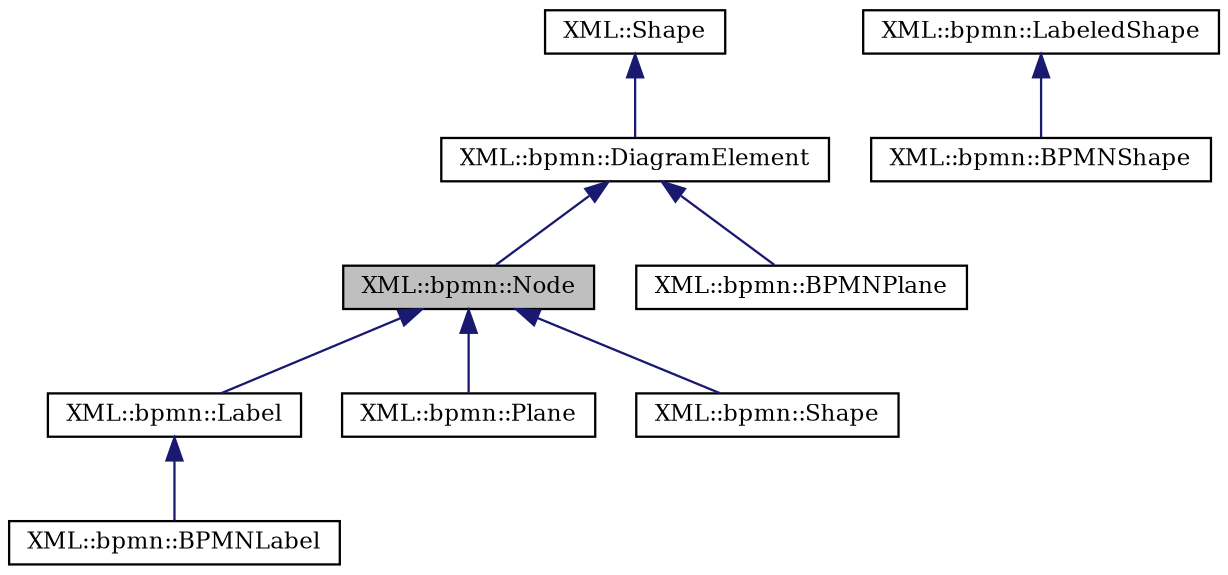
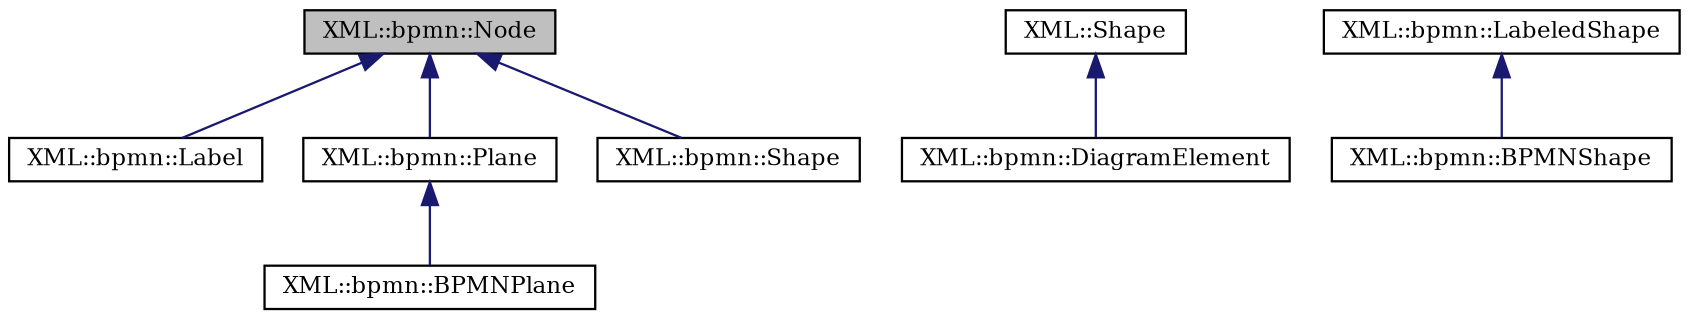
edge "XML::bpmn::Node" -> "XML::bpmn::DiagramElement": removed
edge "XML::bpmn::BPMNPlane" -> "XML::bpmn::DiagramElement": now "XML::bpmn::BPMNPlane" -> "XML::bpmn::Plane"
node "XML::bpmn::BPMNLabel": removed
